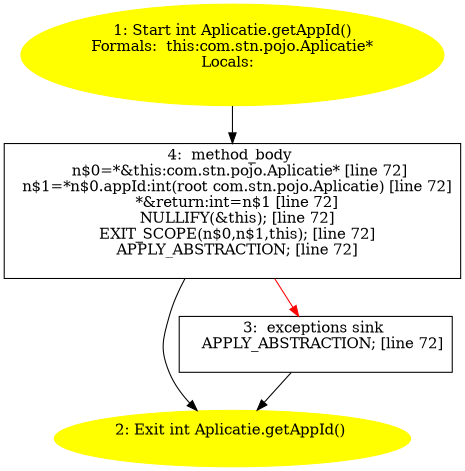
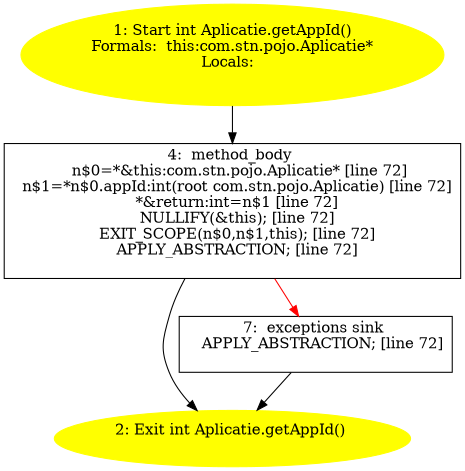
node "3:  exceptions sink APPLY_ABSTRACTION; [line 72]": label "3:  exceptions sink APPLY_ABSTRACTION; [line 72]" -> "7:  exceptions sink APPLY_ABSTRACTION; [line 72]"
